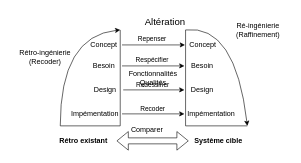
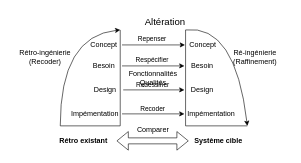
node "Ré-ingénierie (Raffinement)": moved (258, 30) -> (255, 57)
node "Comparer": moved (147, 129) -> (153, 129)
